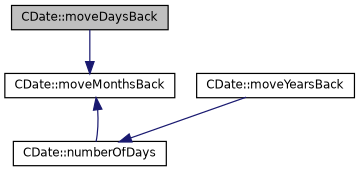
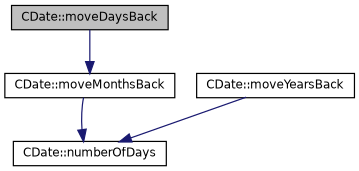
edge "CDate::numberOfDays" -> "CDate::moveMonthsBack": reversed
